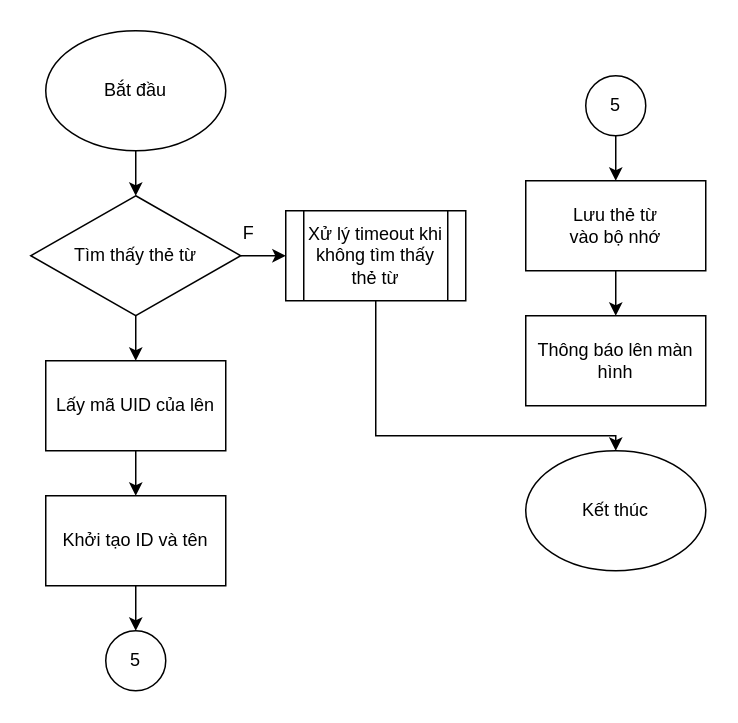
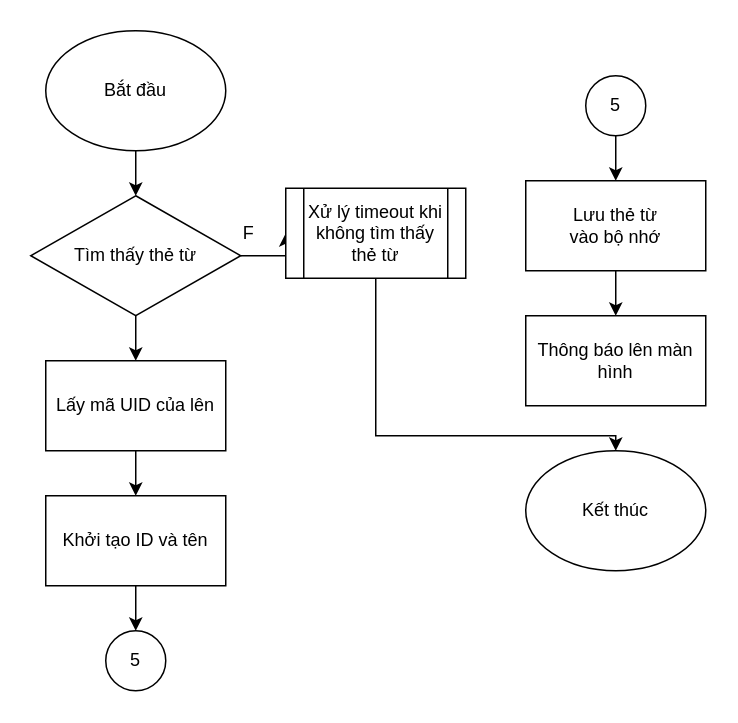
node "Xử lý timeout khi không tìm thấy thẻ từ": moved (376, 256) -> (376, 233)
